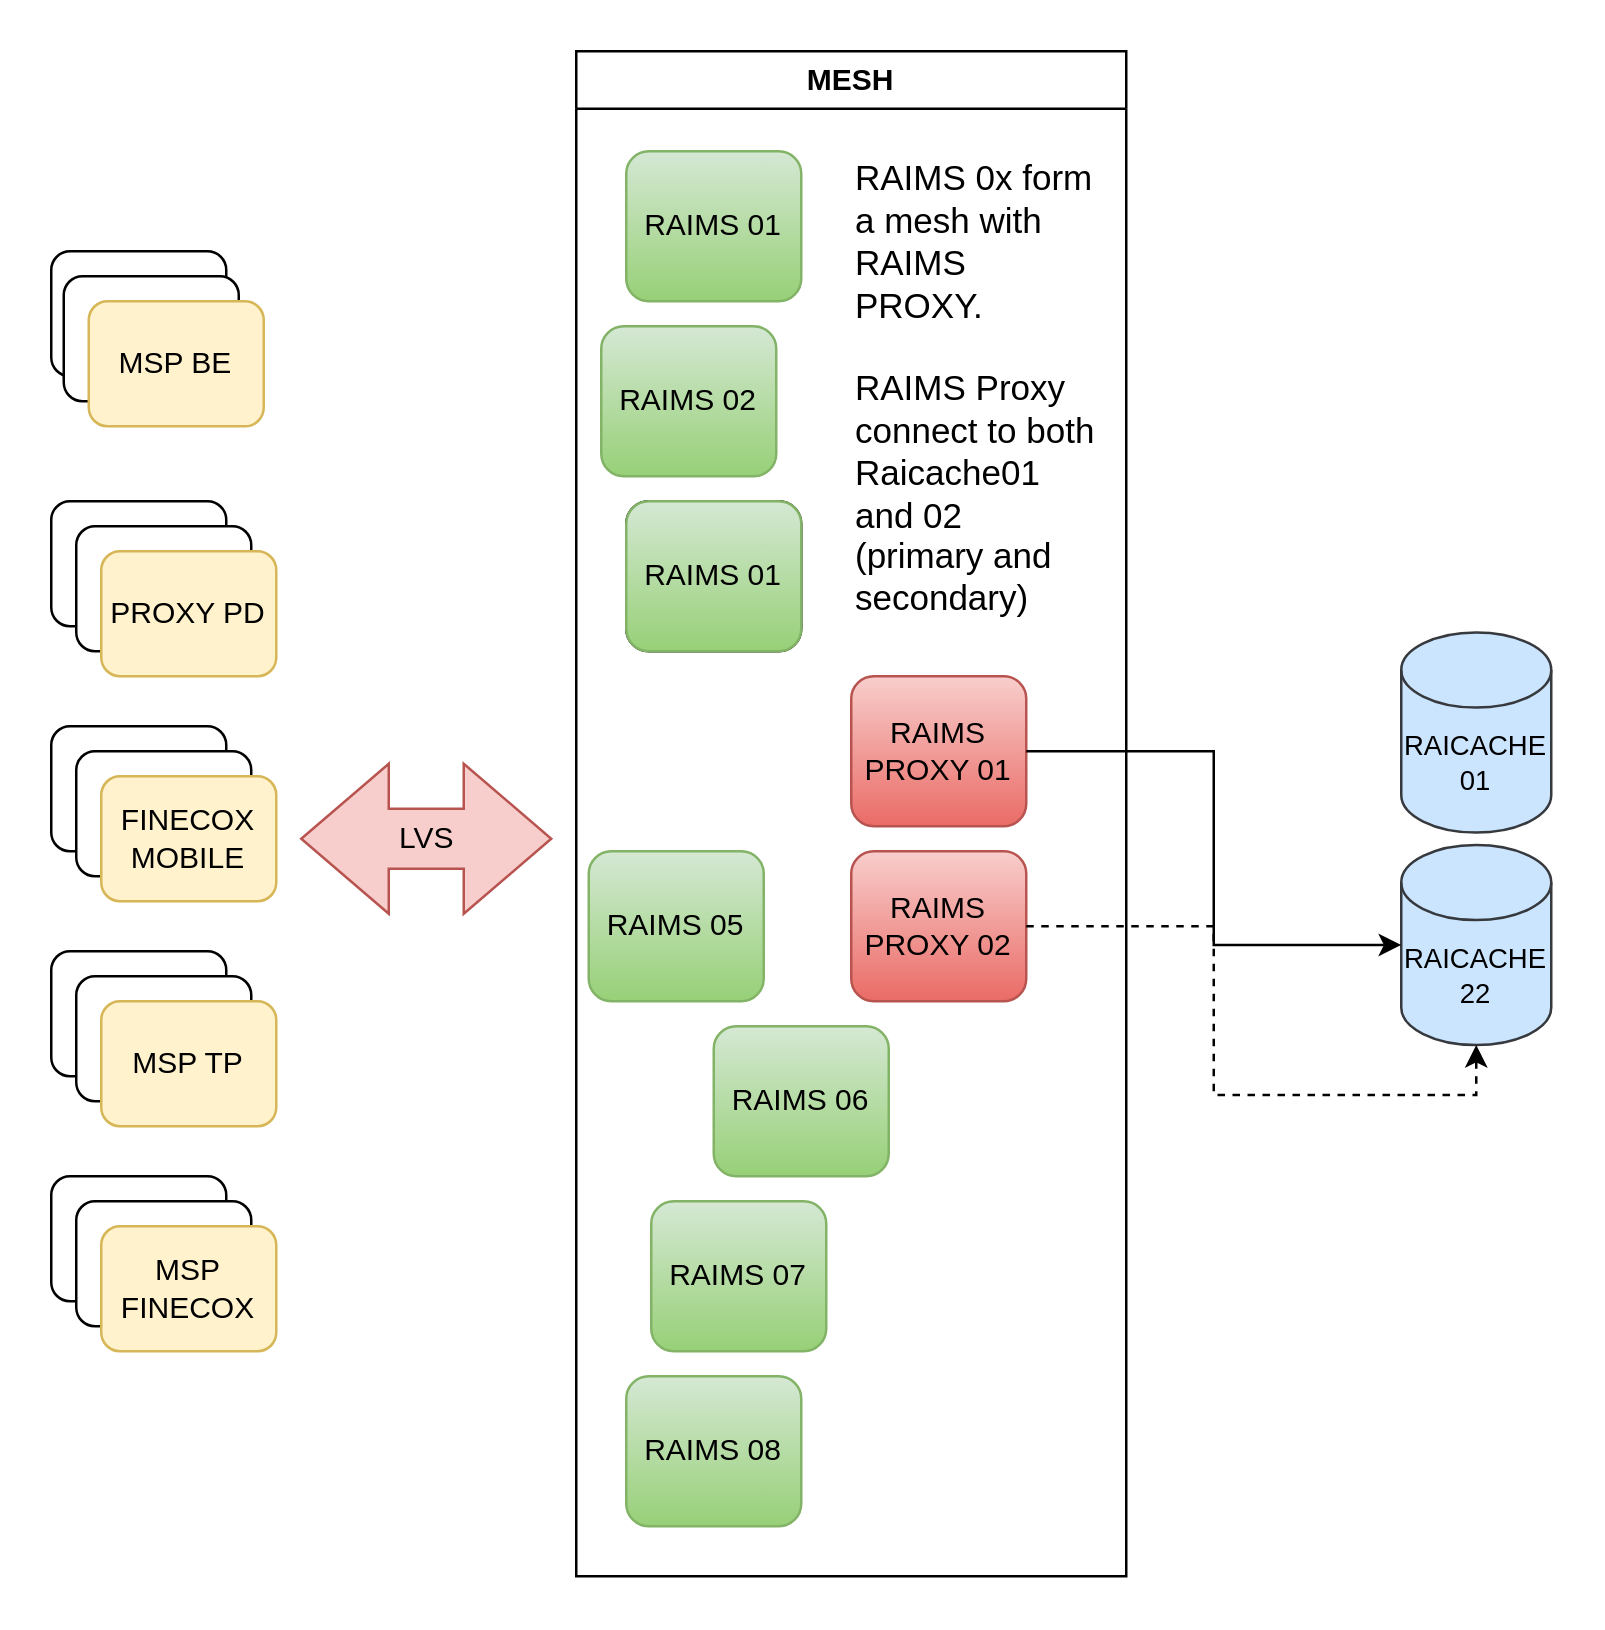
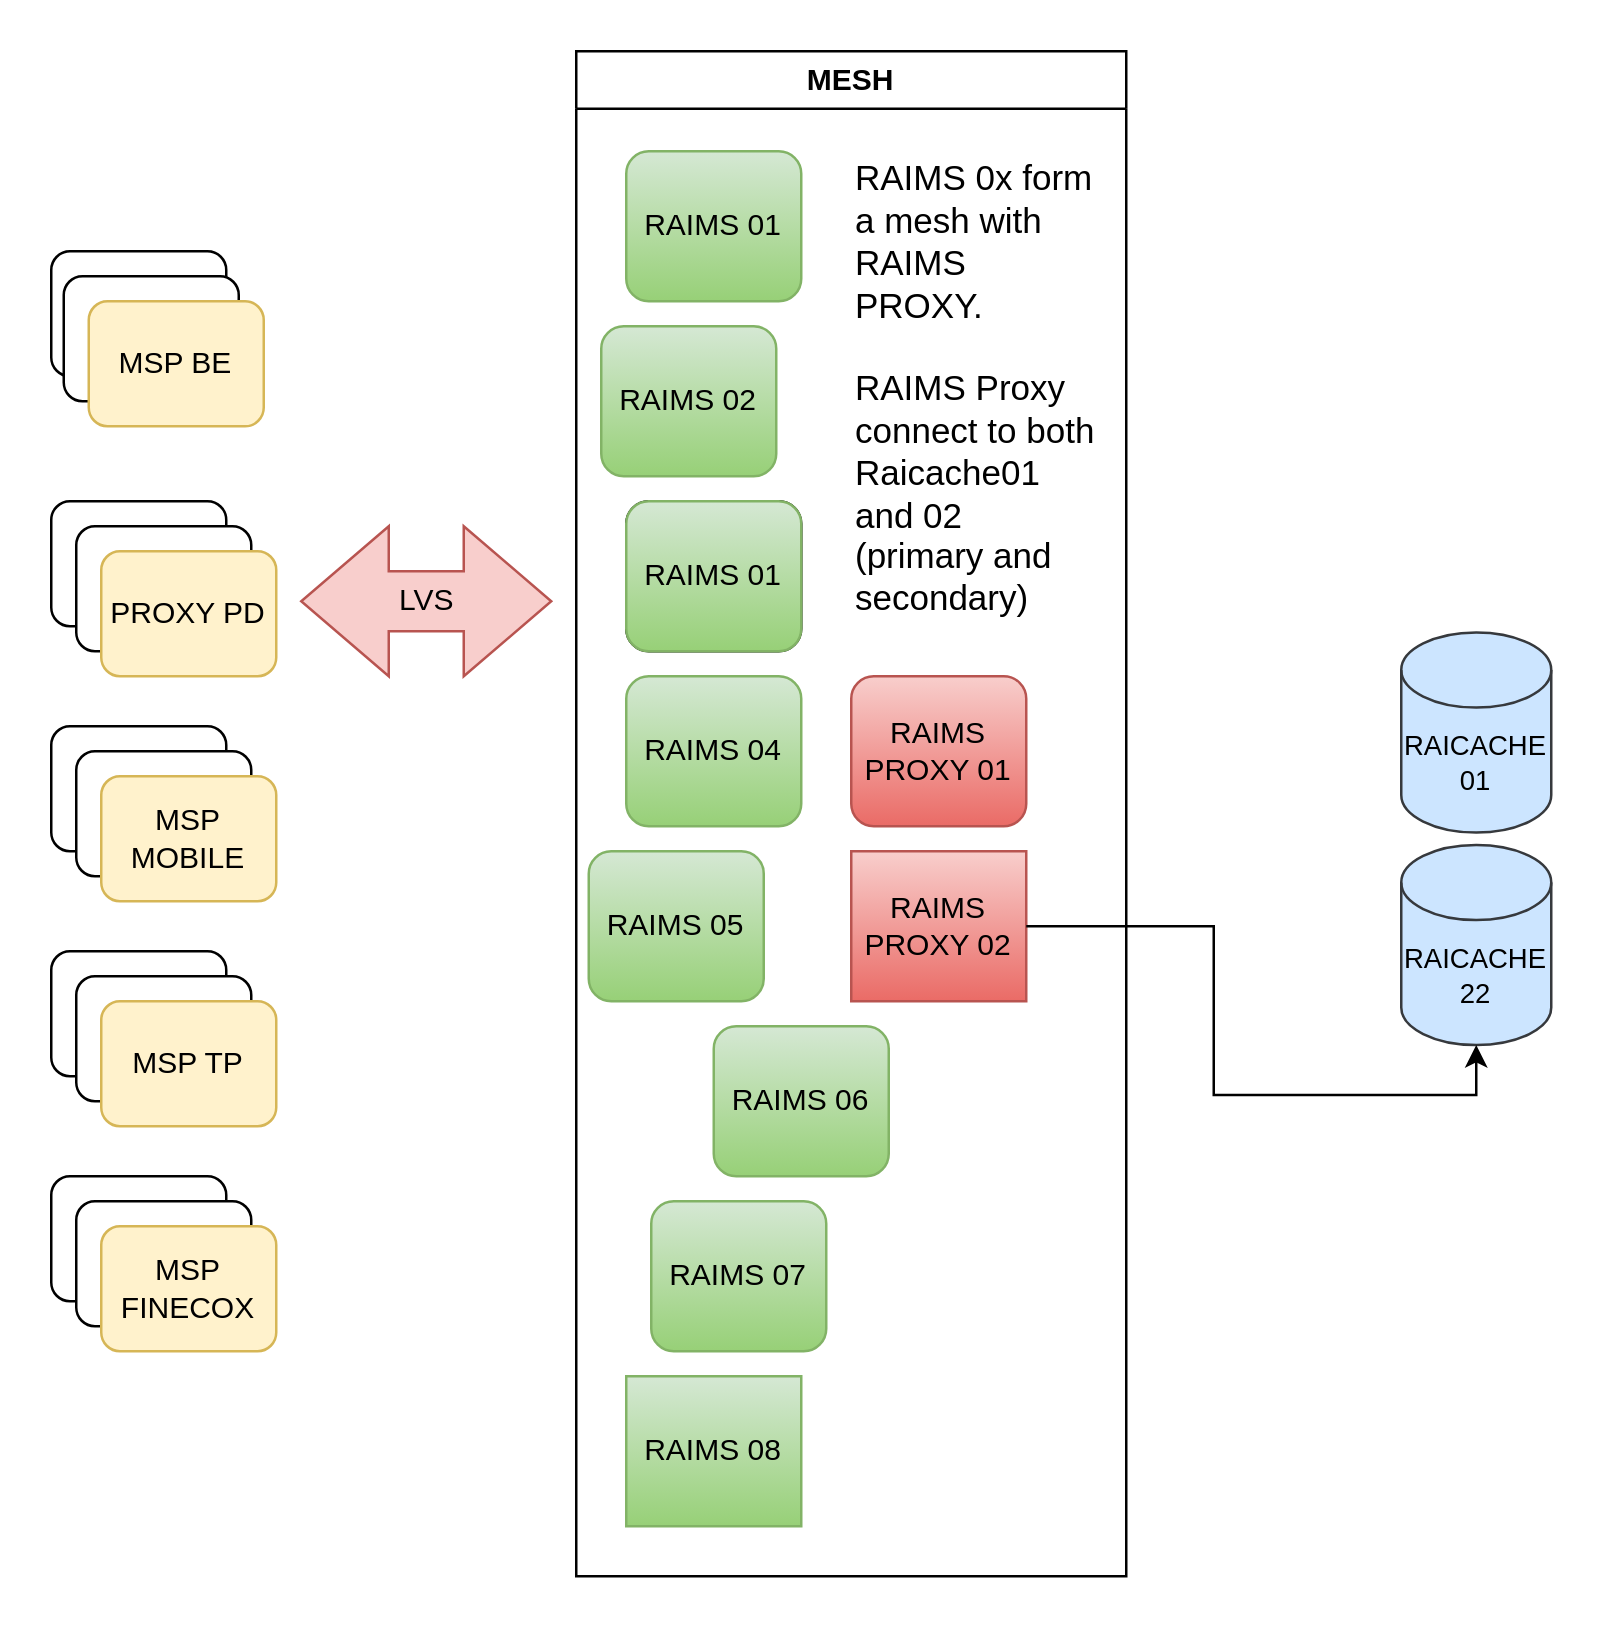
node "RAIMS 04": added
edge "RAIMS PROXY 01" -> "RAICACHE 22": removed
node "FINECOX MOBILE": label "FINECOX MOBILE" -> "MSP MOBILE"
node "LVS": moved (426, 839) -> (426, 601)
node "RAIMS PROXY 02": shape rounded rectangle -> rectangle
edge "RAIMS PROXY 02" -> "RAICACHE 22": style dashed -> solid
node "RAIMS 08": shape rounded rectangle -> rectangle
